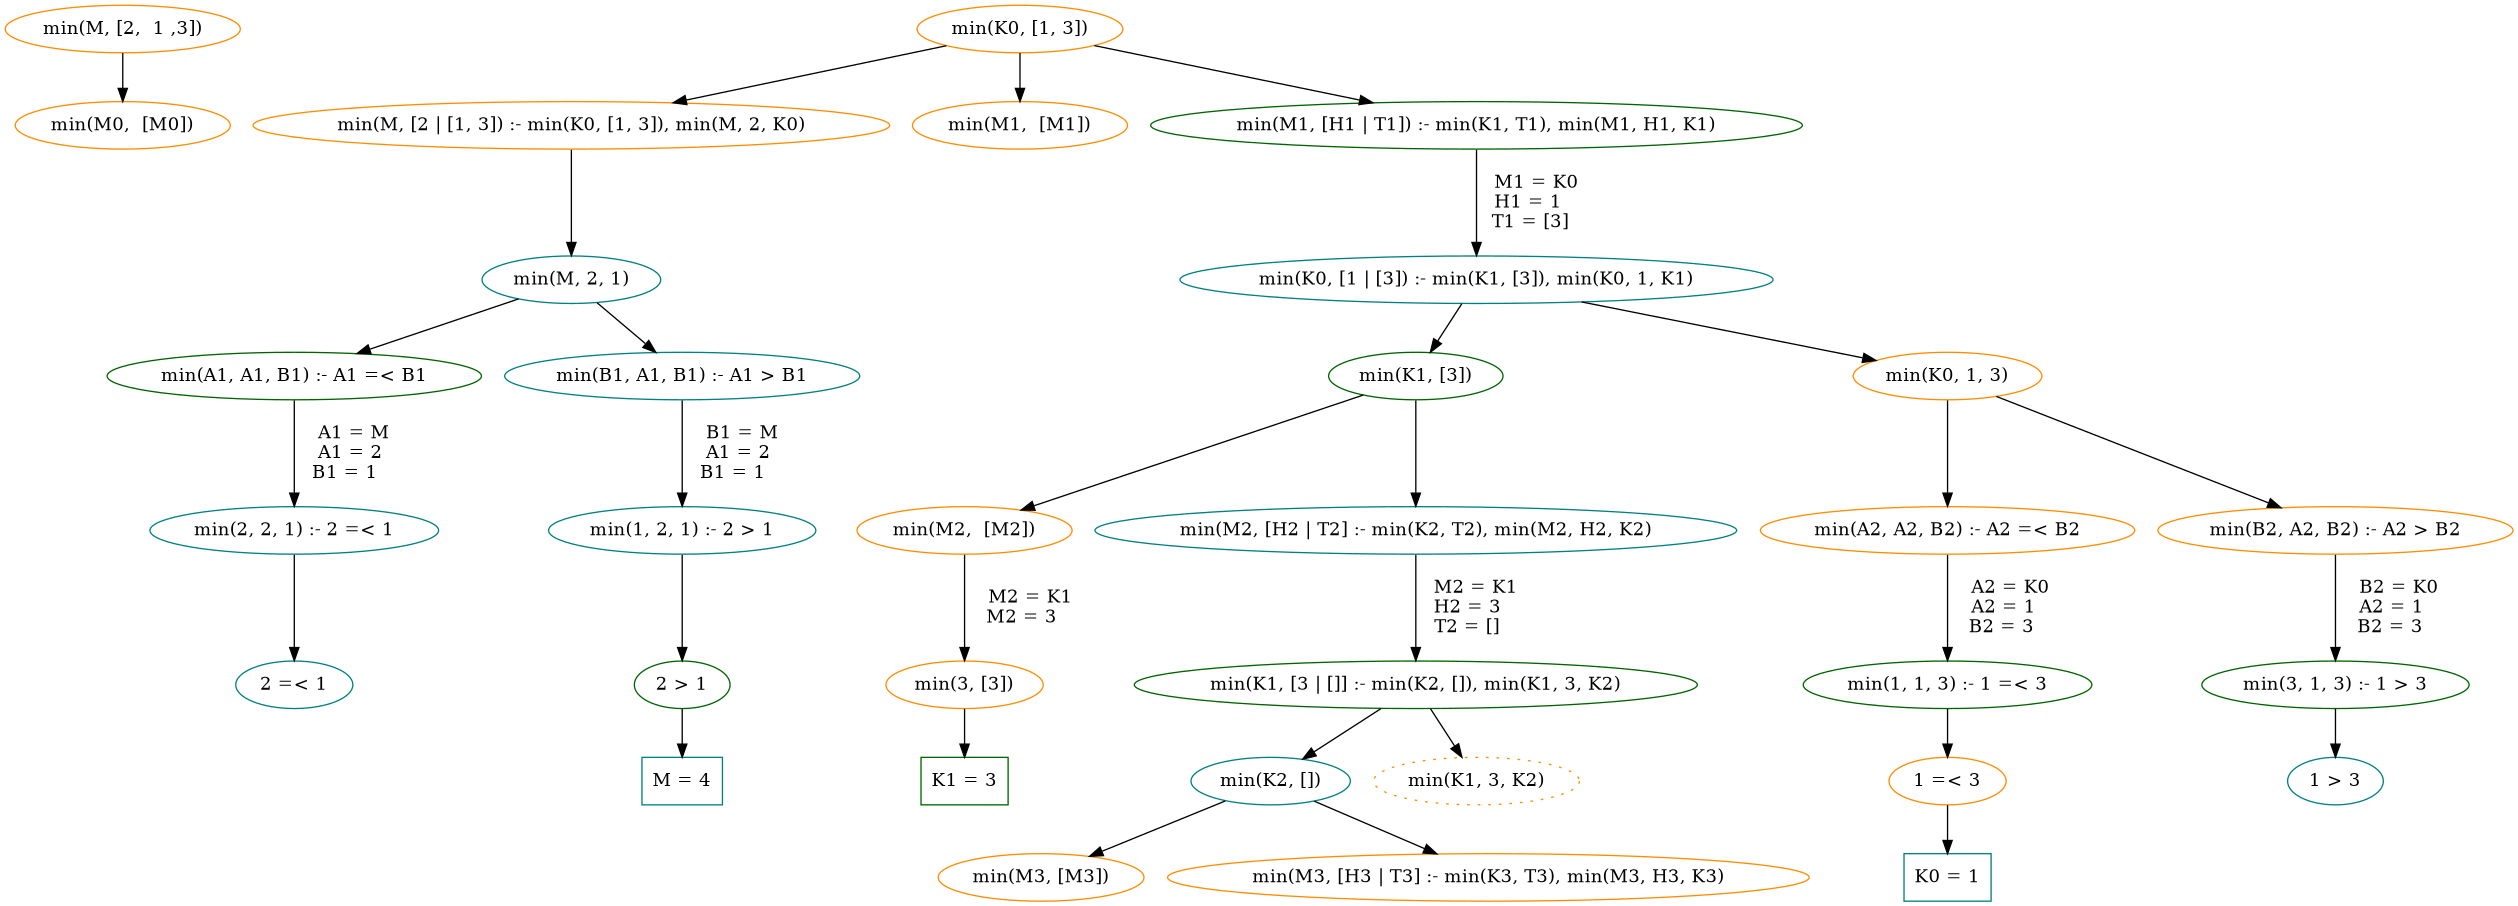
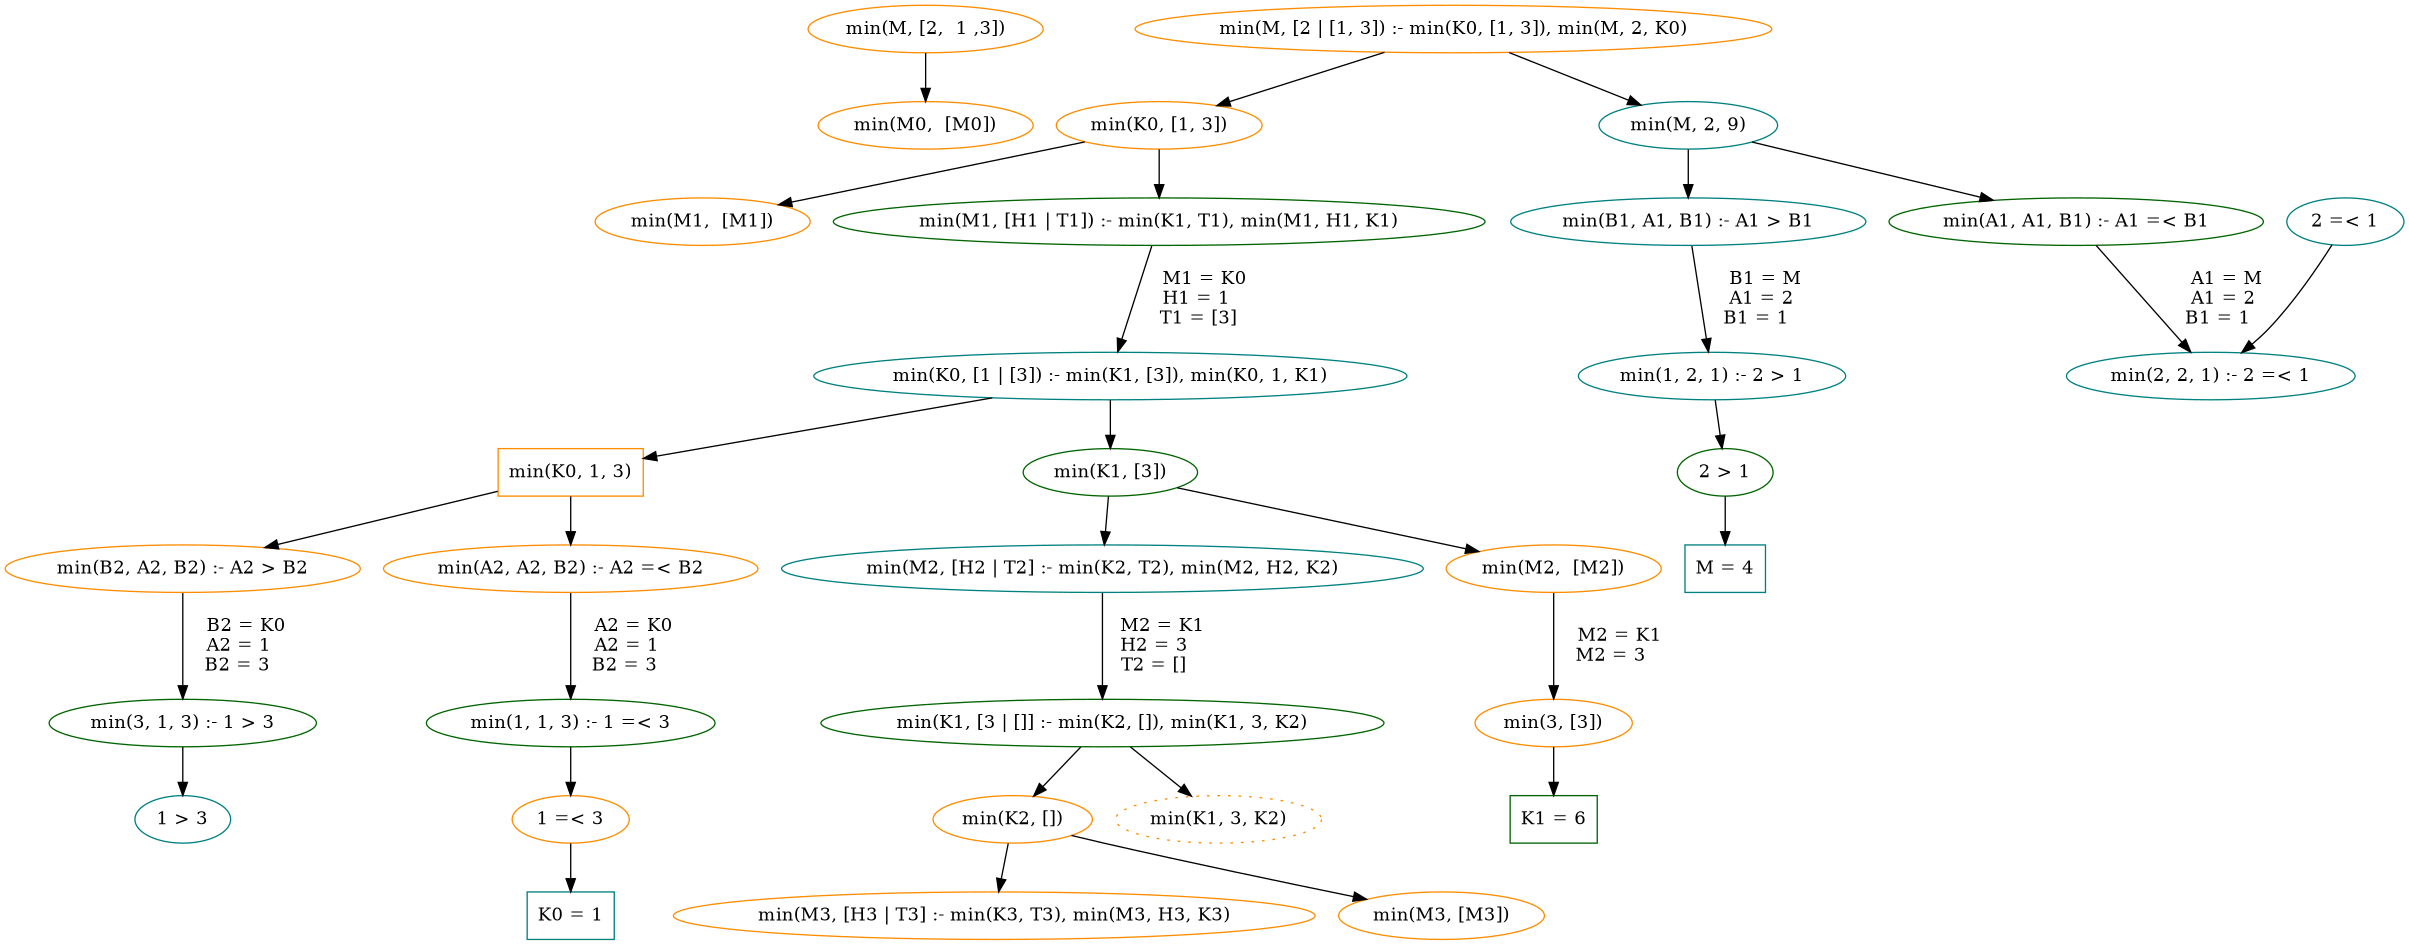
edge "min(K0, [1, 3])" -> "min(M, [2 | [1, 3]) :- min(K0, [1, 3]), min(M, 2, K0)": reversed
node "min(M, 2, 1)": label "min(M, 2, 1)" -> "min(M, 2, 9)"
node "min(K0, 1, 3)": shape ellipse -> box
edge "min(2, 2, 1) :- 2 =< 1" -> "2 =< 1": reversed
node "K1 = 3": label "K1 = 3" -> "K1 = 6"
node "min(K2, [])": color teal -> darkorange
